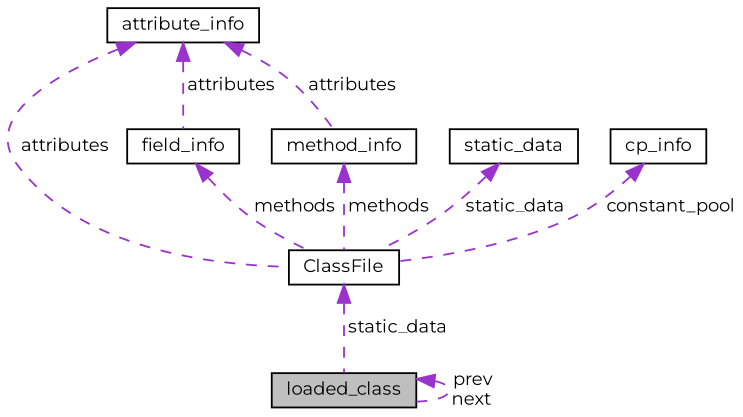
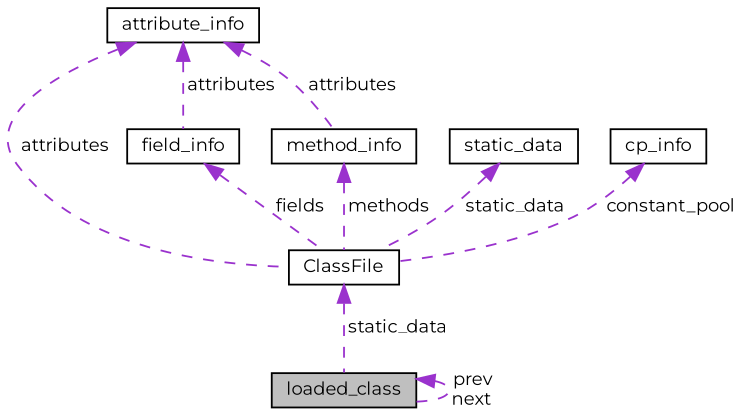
edge "ClassFile" -> "field_info": label " methods" -> " fields"
